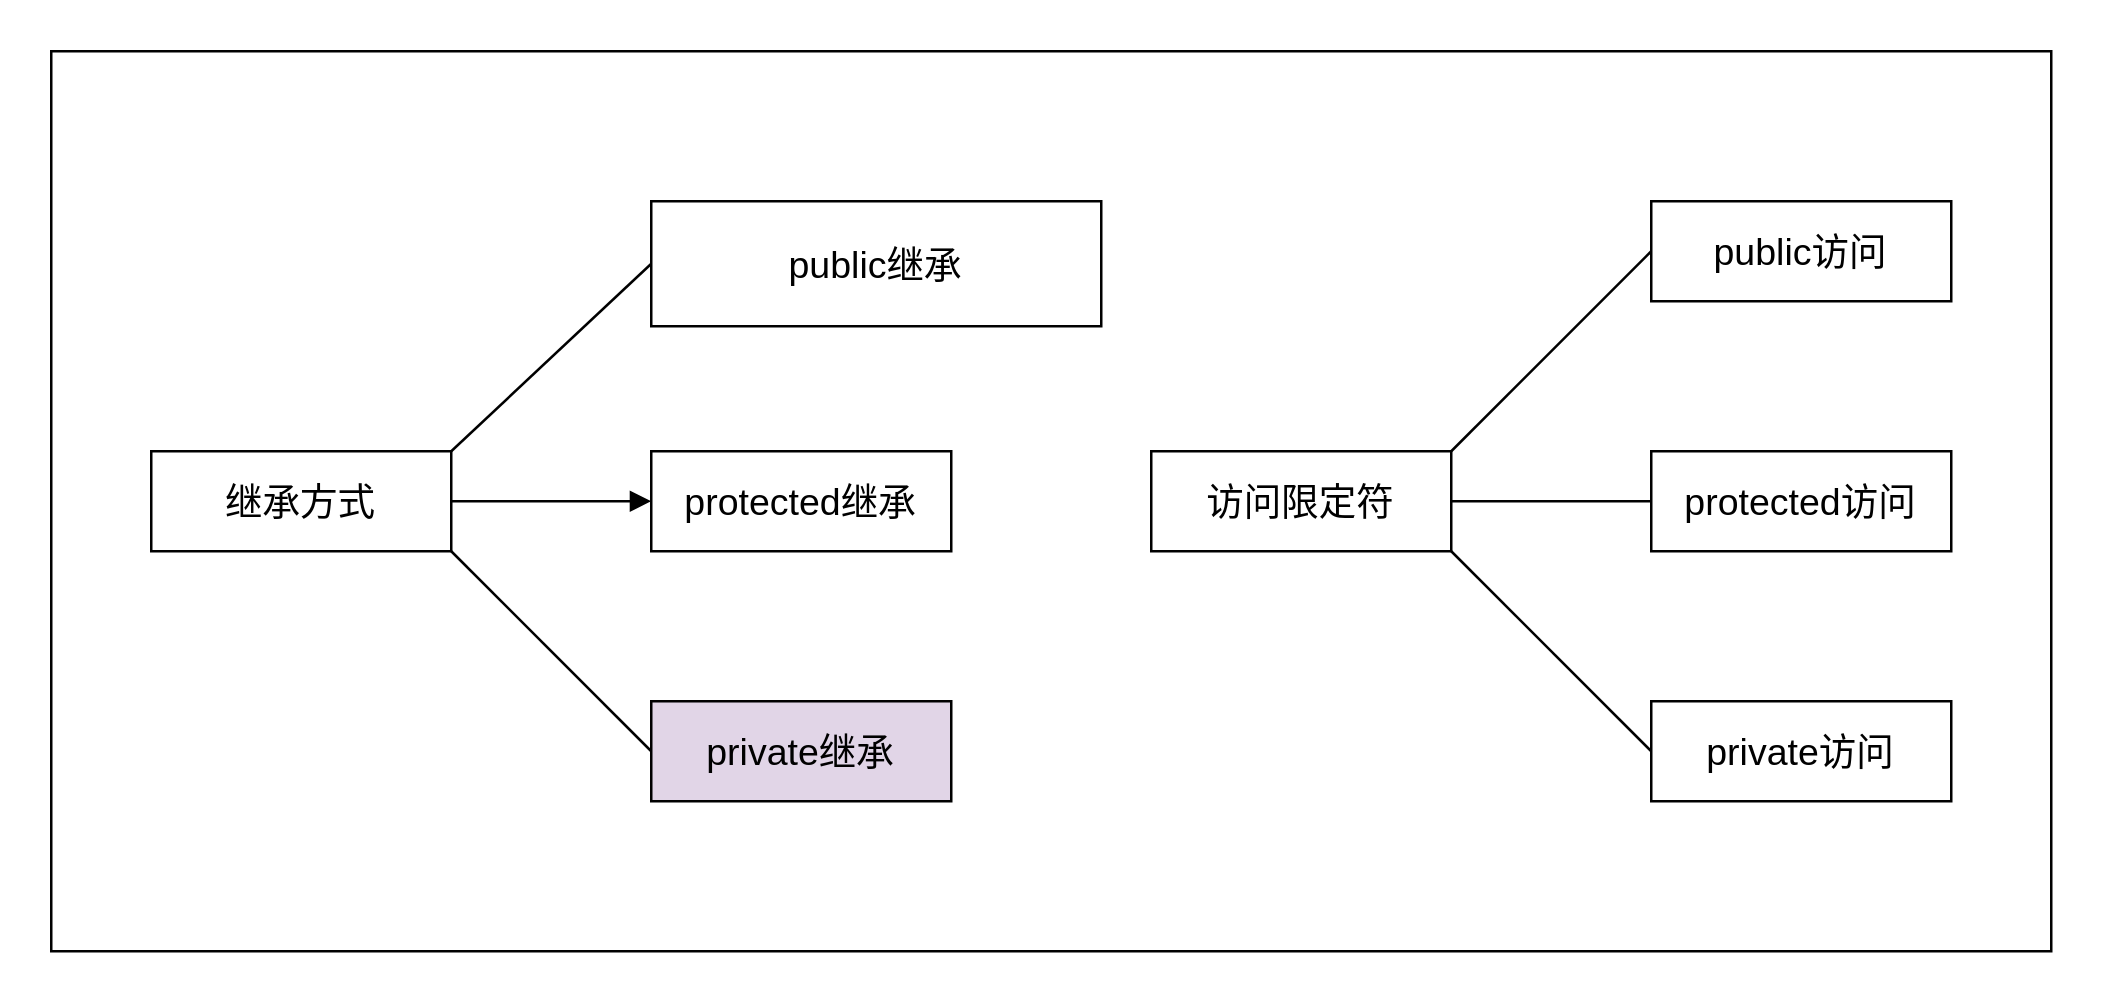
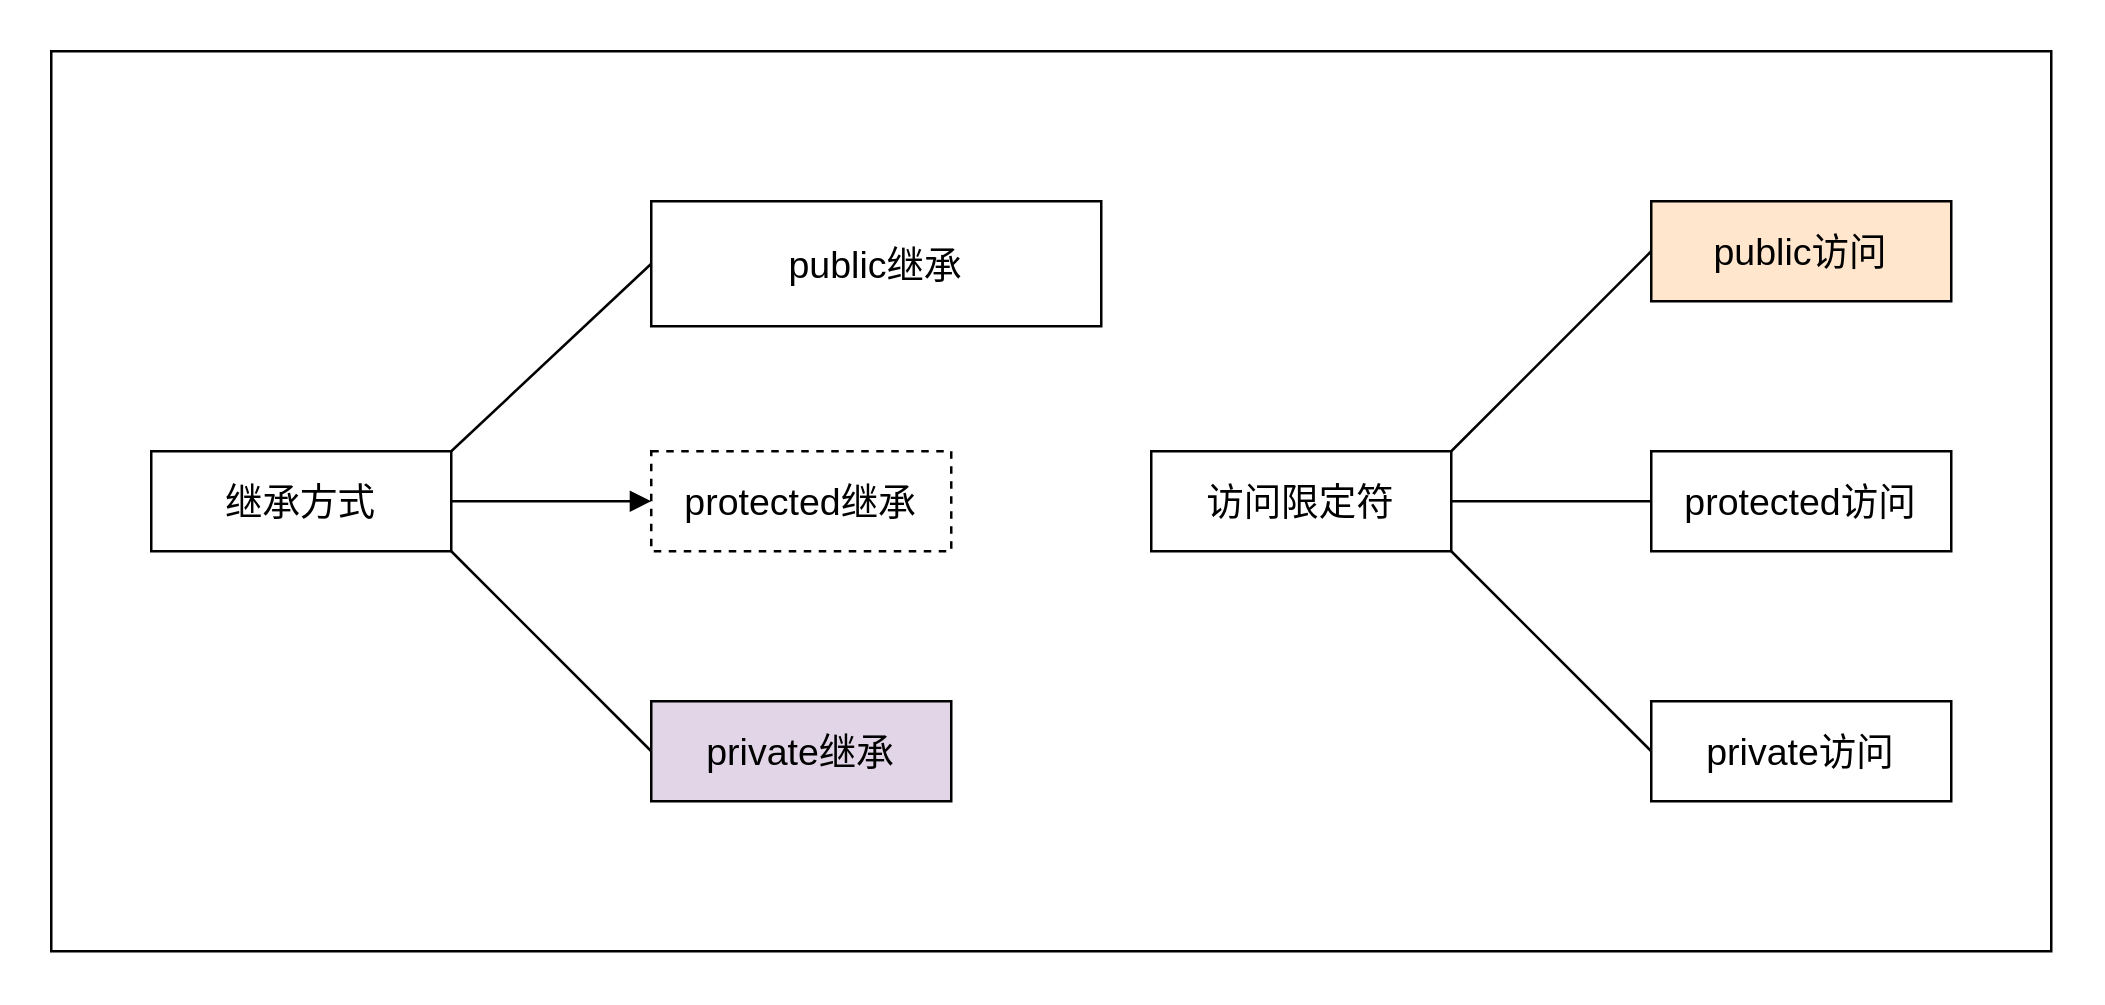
node "public访问": fillcolor #ffffff -> #ffe6cc
node "protected继承": style solid -> dashed
